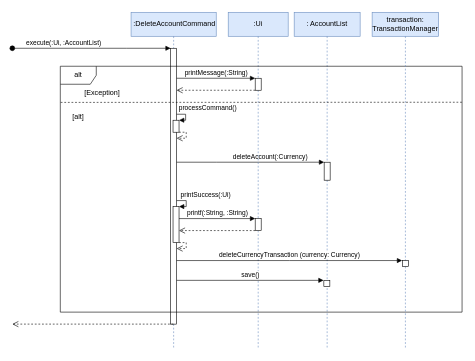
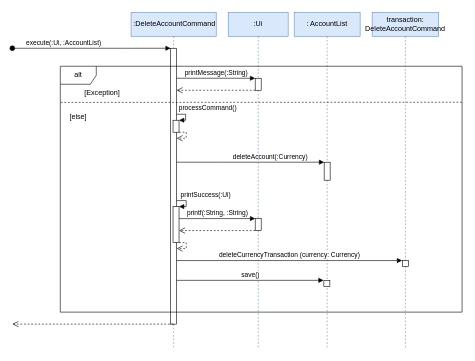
node "transaction: TransactionManager": label "transaction: TransactionManager" -> "transaction: DeleteAccountCommand"
node "[alt]": label "[alt]" -> "[else]"
